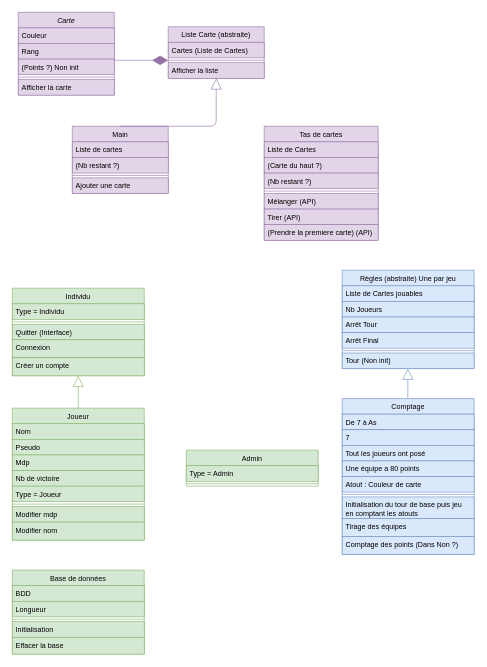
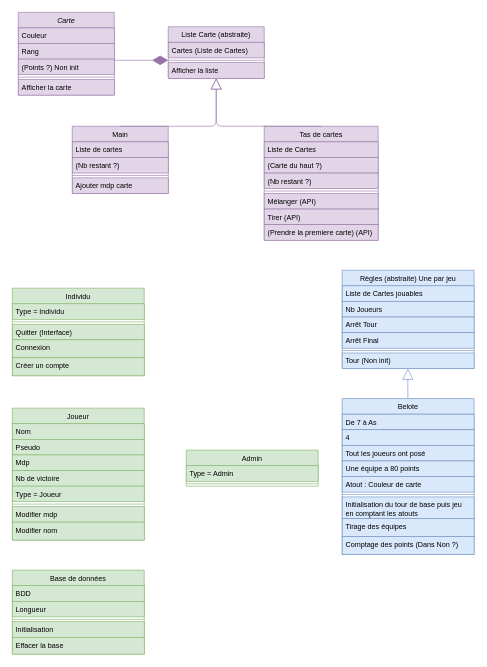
edge "Tas de cartes" -> "Liste Carte (abstraite)": added
node "Ajouter une carte": label "Ajouter une carte" -> "Ajouter mdp carte"
edge "Joueur" -> "Créer un compte": removed
node "Comptage": label "Comptage" -> "Belote"
node "7": label "7" -> "4"
